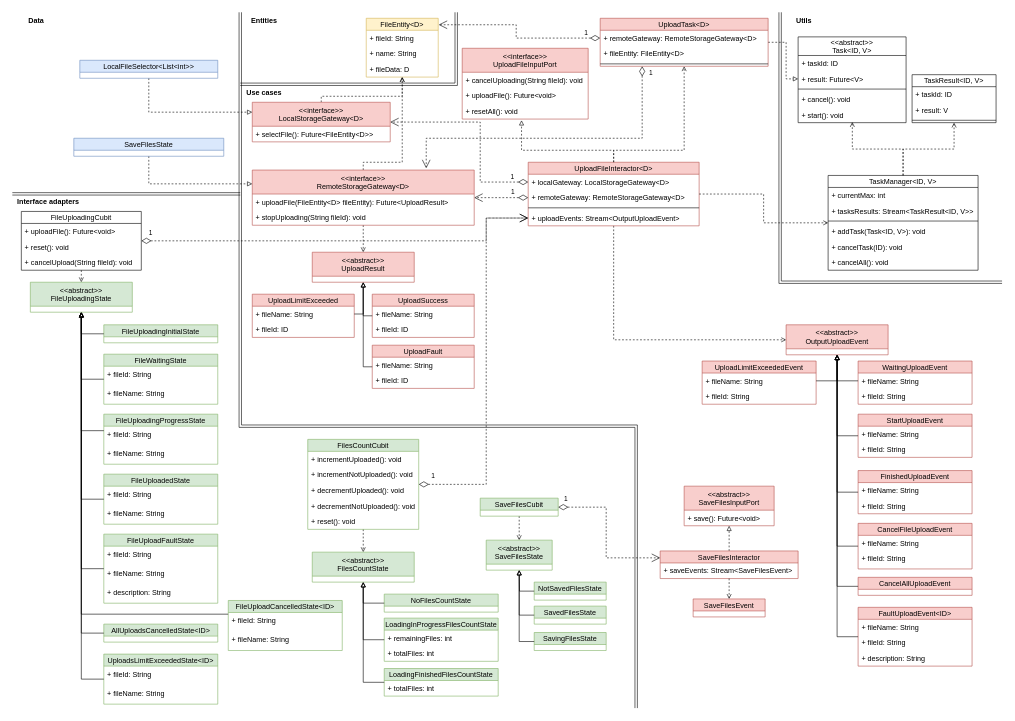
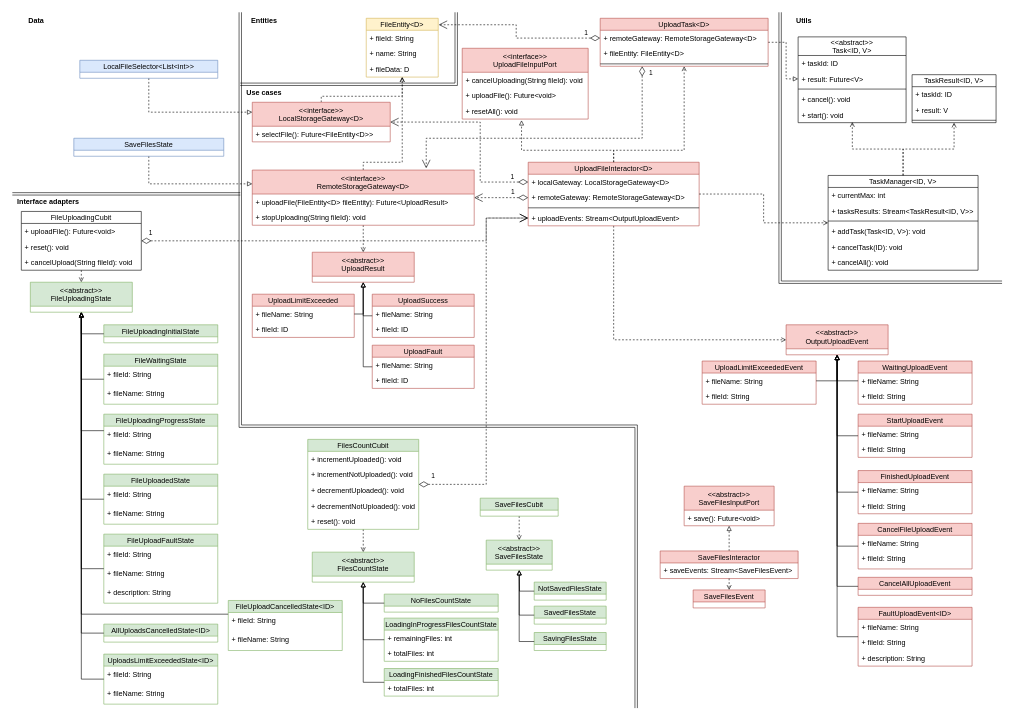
edge "SaveFilesCubit" -- "SaveFilesInteractor": removed, label "1"
node "SaveFilesEvent": moved (729, 608) -> (729, 599)
